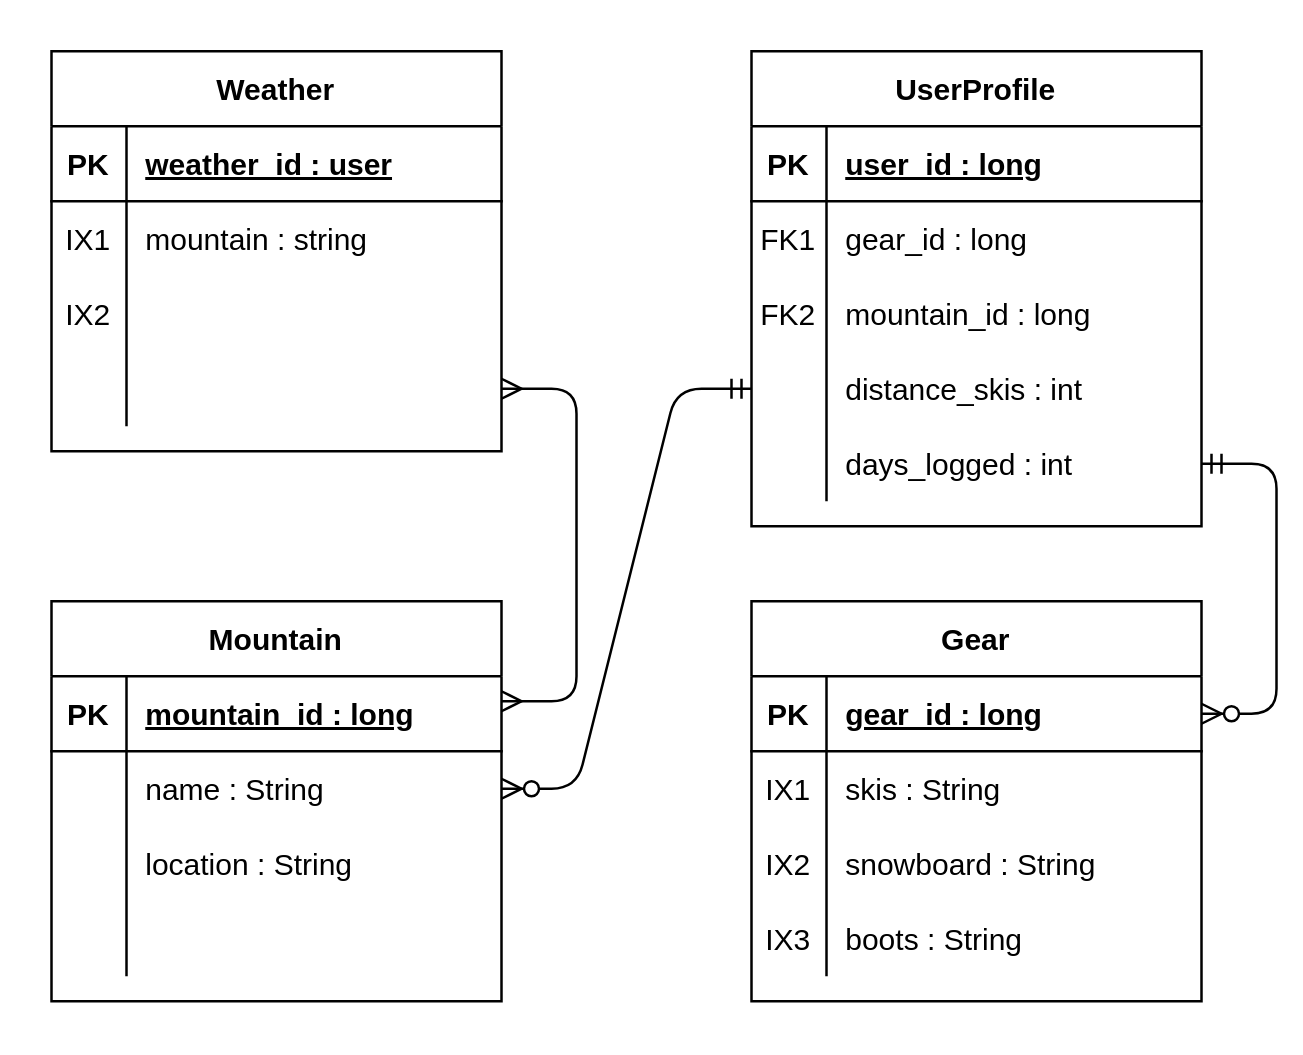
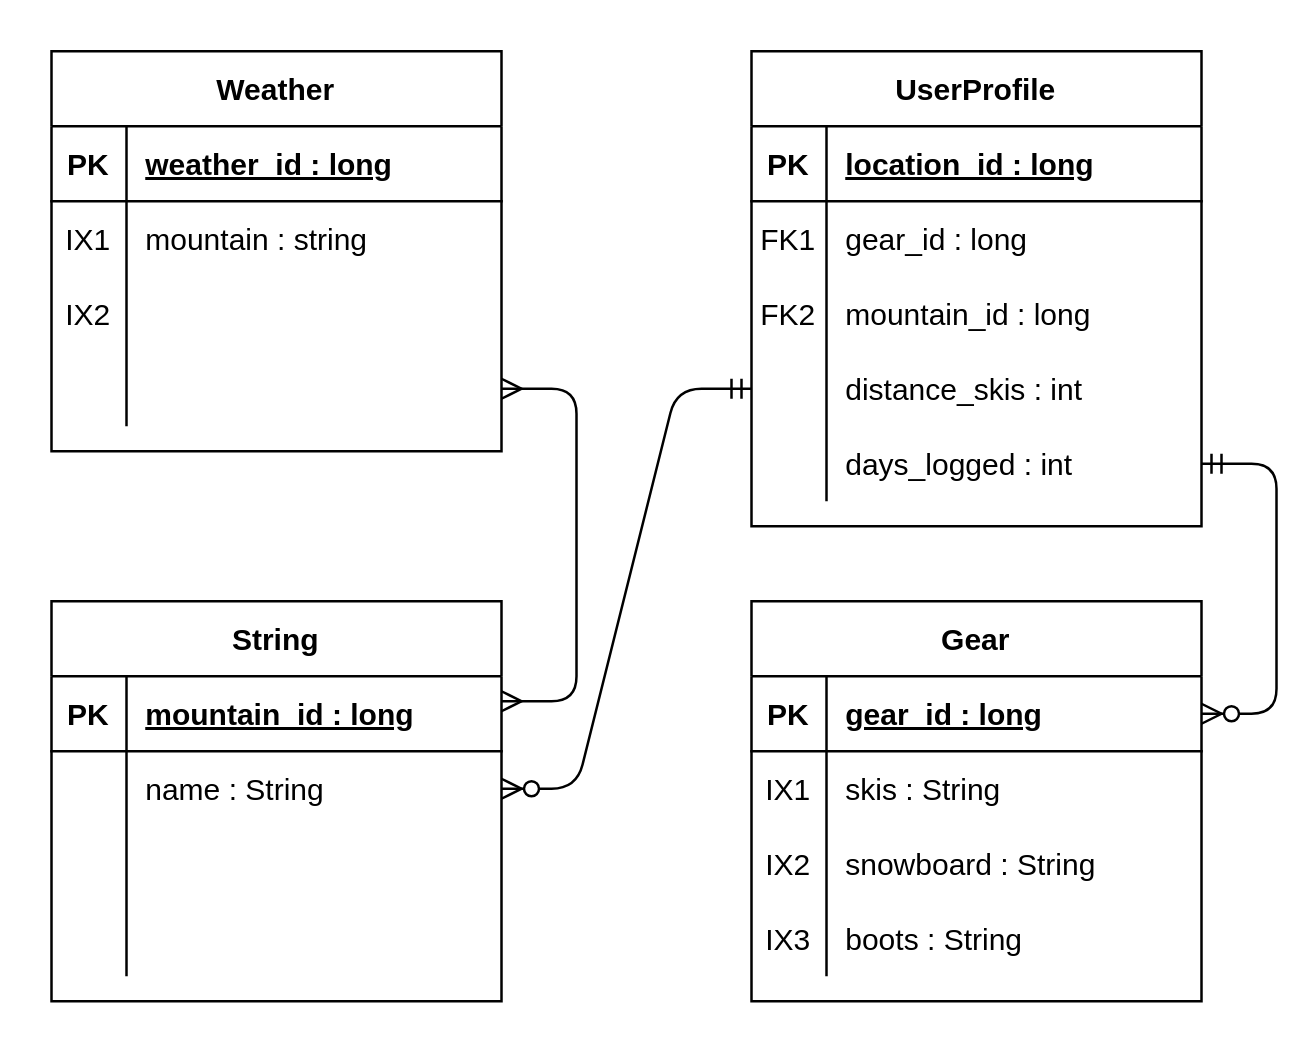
node "weather_id : user": label "weather_id : user" -> "weather_id : long"
node "user_id : long": label "user_id : long" -> "location_id : long"
node "Mountain": label "Mountain" -> "String"
node "location : String": removed
